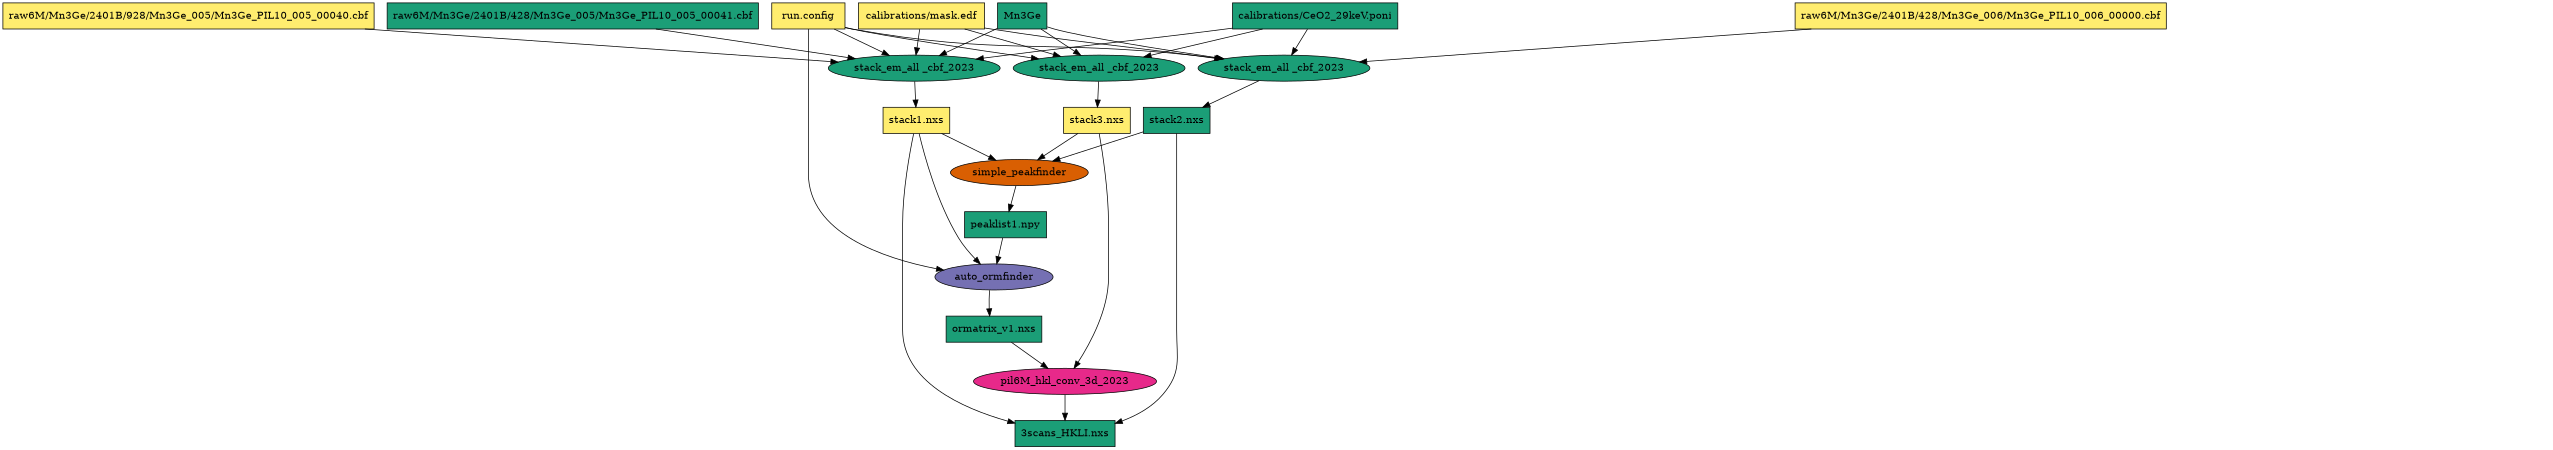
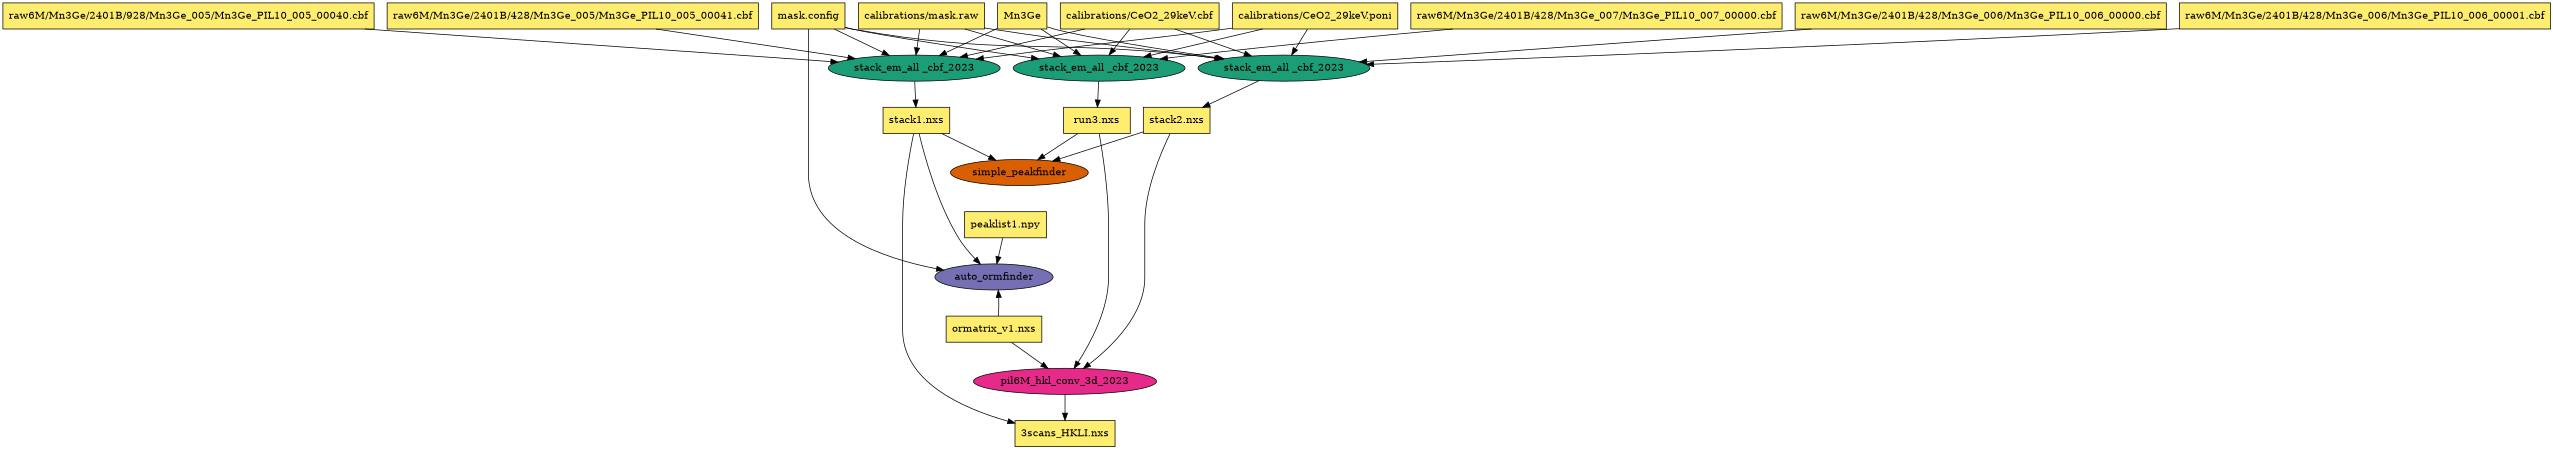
node "raw6M/Mn3Ge/2401B/428/Mn3Ge_005/Mn3Ge_PIL10_005_00041.cbf": fillcolor #1b9e77 -> #ffed6f
node "run.config": label "run.config" -> "mask.config"
node "calibrations/mask.edf": label "calibrations/mask.edf" -> "calibrations/mask.raw"
node "Mn3Ge": fillcolor #1b9e77 -> #ffed6f
node "calibrations/CeO2_29keV.cbf": added
node "calibrations/CeO2_29keV.poni": fillcolor #1b9e77 -> #ffed6f
node "raw6M/Mn3Ge/2401B/428/Mn3Ge_007/Mn3Ge_PIL10_007_00000.cbf": added
node "raw6M/Mn3Ge/2401B/428/Mn3Ge_006/Mn3Ge_PIL10_006_00001.cbf": added
node "stack3.nxs": label "stack3.nxs" -> "run3.nxs"
node "stack2.nxs": fillcolor #1b9e77 -> #ffed6f
edge "simple_peakfinder" -> "peaklist1.npy": removed
node "peaklist1.npy": fillcolor #1b9e77 -> #ffed6f
edge "stack2.nxs" -> "3scans_HKLI.nxs": now "stack2.nxs" -> "pil6M_hkl_conv_3d_2023"
edge "auto_ormfinder" -> "ormatrix_v1.nxs": reversed
node "ormatrix_v1.nxs": fillcolor #1b9e77 -> #ffed6f
node "3scans_HKLI.nxs": fillcolor #1b9e77 -> #ffed6f
